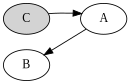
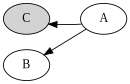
edge "C" -> "A": reversed
